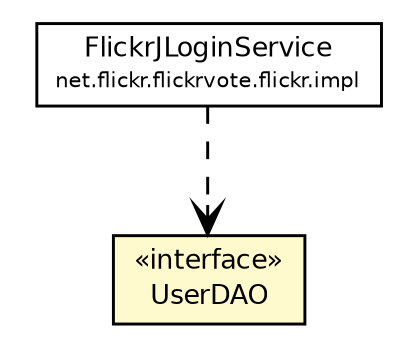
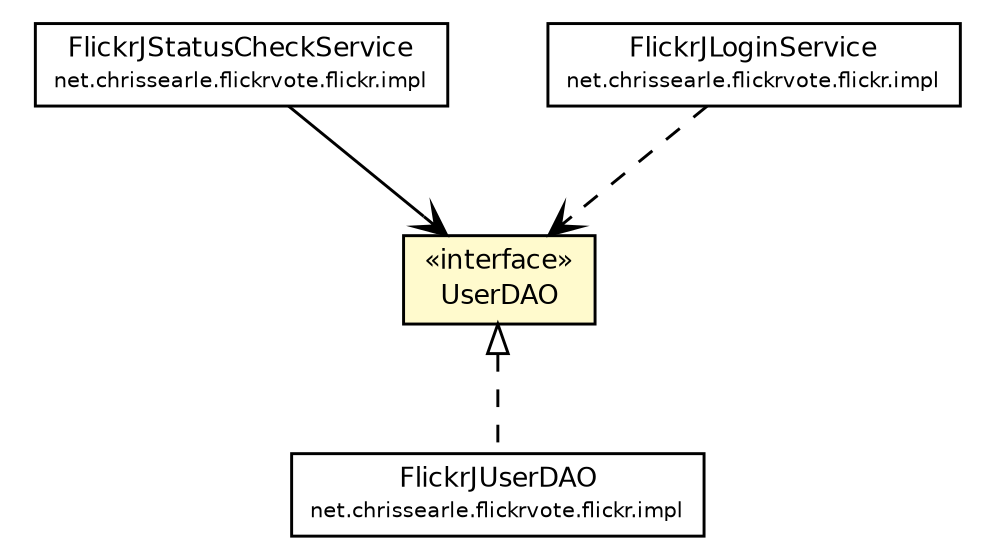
node "FlickrJStatusCheckService": added
node "FlickrJLoginService": text "net.flickr.flickrvote.flickr.impl" -> "net.chrissearle.flickrvote.flickr.impl"
node "FlickrJUserDAO": added
